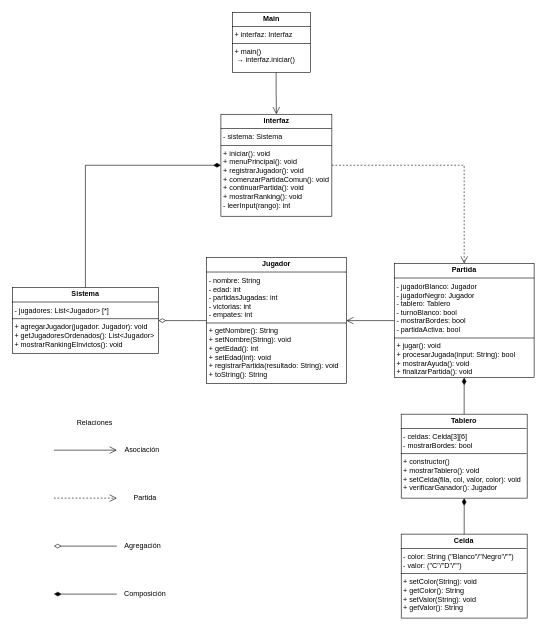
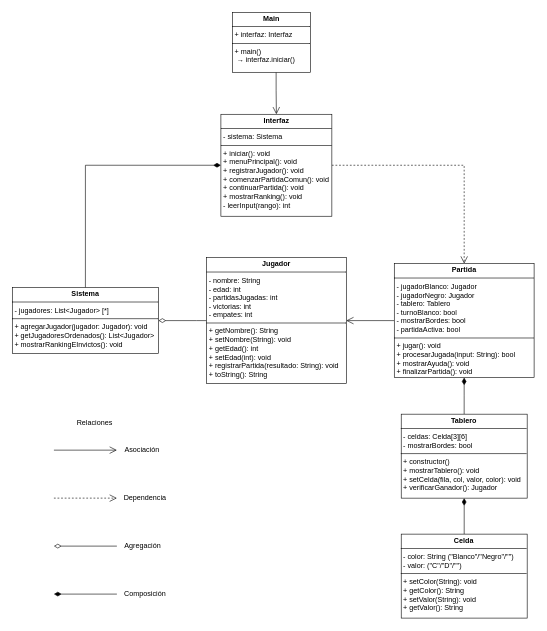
node "Partida": label "Partida" -> "Dependencia"
